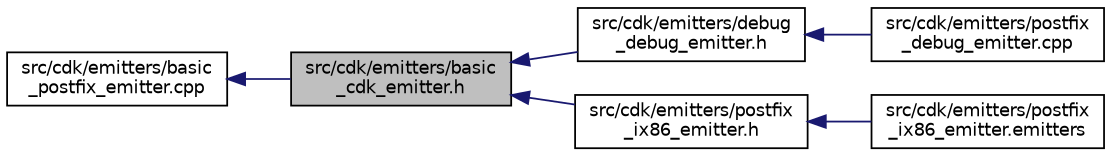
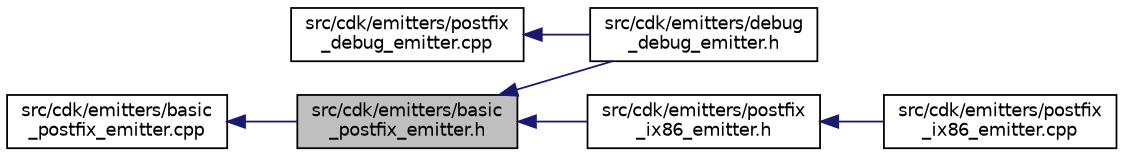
edge "src/cdk/emitters/postfix _debug_emitter.cpp" -> "src/cdk/emitters/debug _debug_emitter.h": reversed
node "src/cdk/emitters/basic _cdk_emitter.h": label "src/cdk/emitters/basic _cdk_emitter.h" -> "src/cdk/emitters/basic _postfix_emitter.h"
node "src/cdk/emitters/postfix _ix86_emitter.emitters": label "src/cdk/emitters/postfix _ix86_emitter.emitters" -> "src/cdk/emitters/postfix _ix86_emitter.cpp"
